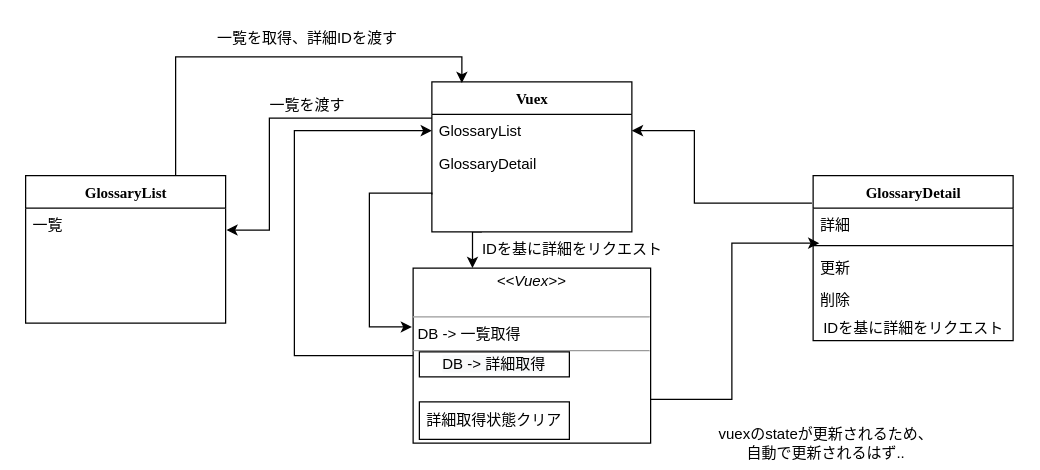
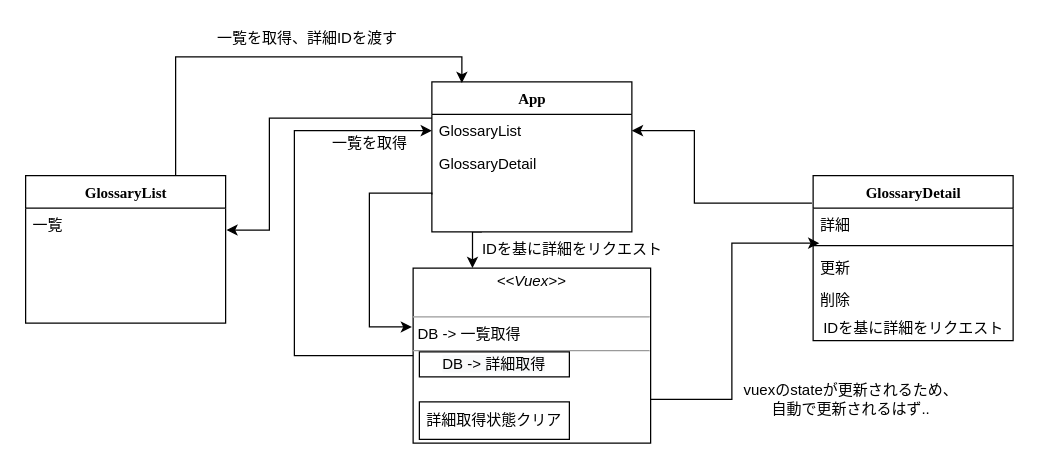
node "Vuex": label "Vuex" -> "App"
node "一覧を渡す": removed
node "一覧を取得": added
node "vuexのstateが更新されるため、 自動で更新されるはず..": moved (826, 443) -> (851, 399)
